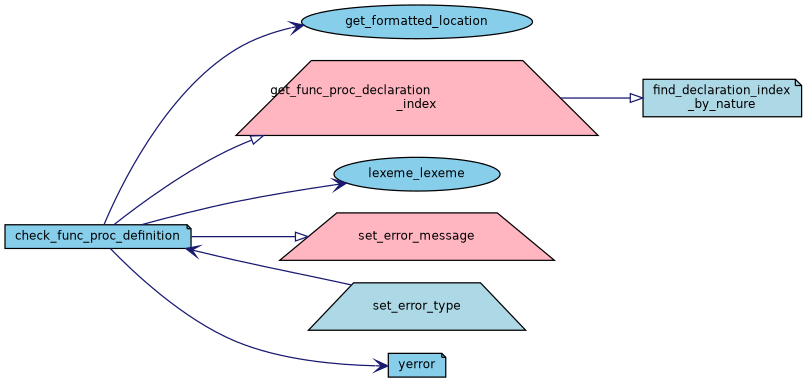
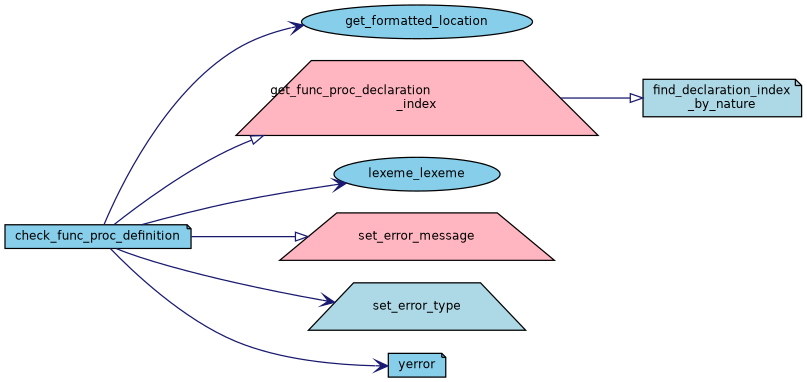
edge "set_error_type" -> "check_func_proc_definition": reversed
